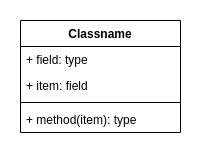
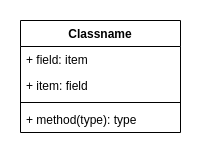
node "+ field: type": label "+ field: type" -> "+ field: item"
node "+ method(item): type": label "+ method(item): type" -> "+ method(type): type"
